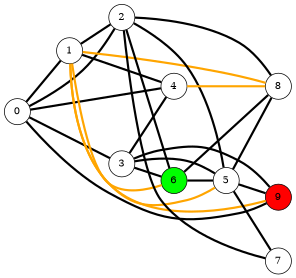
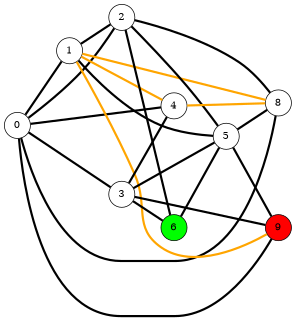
edge "1" -- "4": color black -> orange
edge "8" -- "6": now "8" -- "0"
edge "1" -- "6": removed
edge "1" -- "5": color orange -> black
node "7": removed
